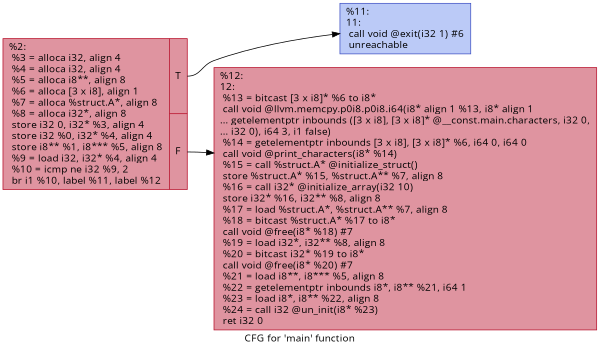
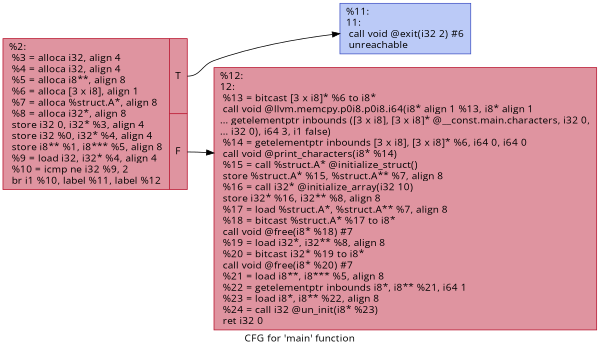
node "%11:": text "call void @exit(i32 1) #6" -> "call void @exit(i32 2) #6"
